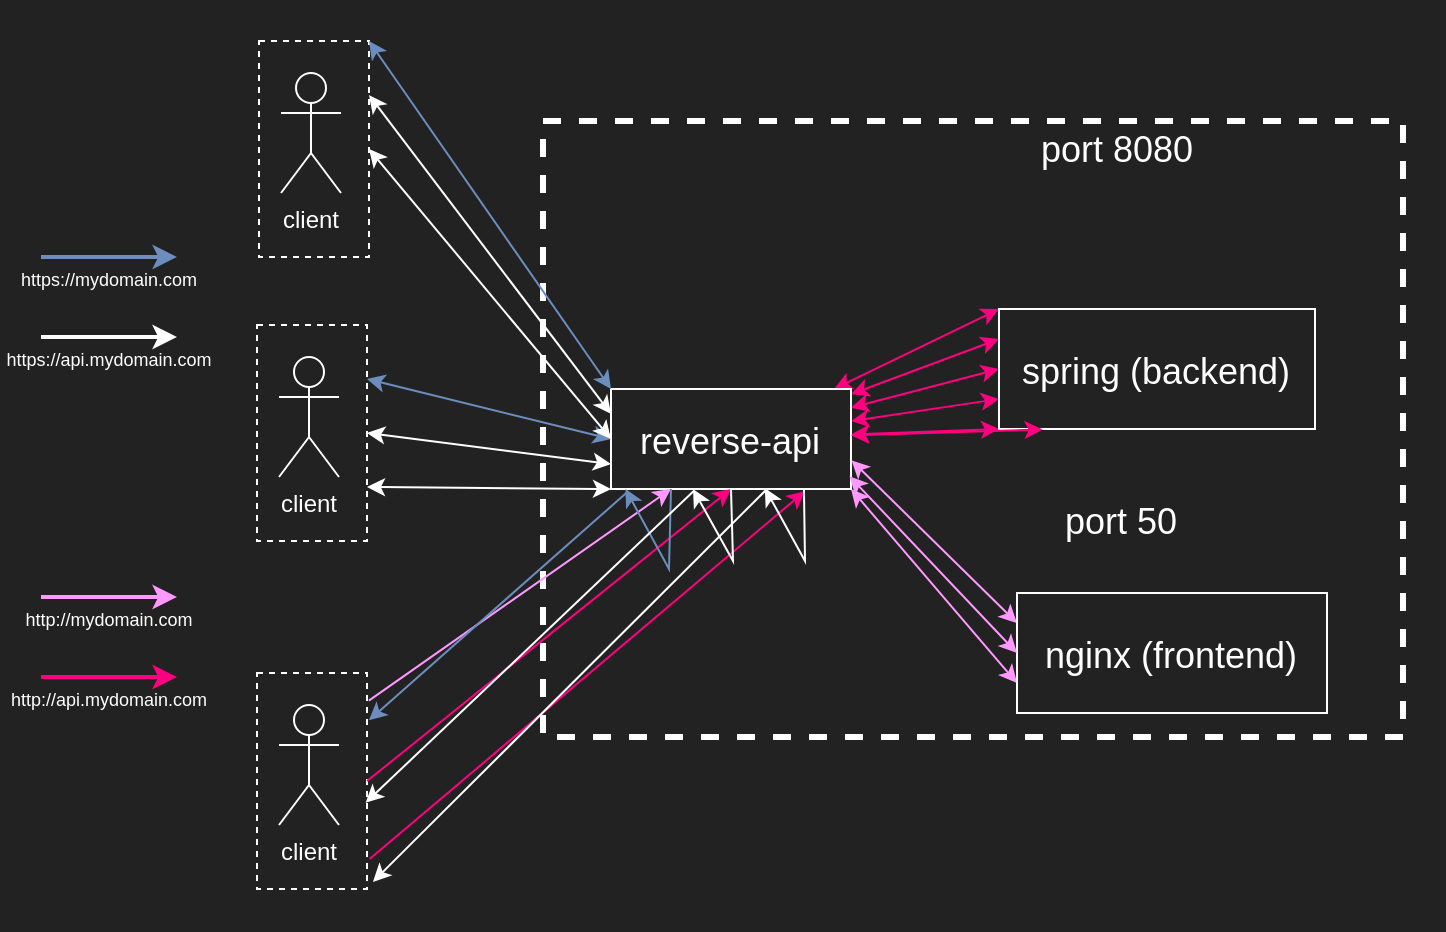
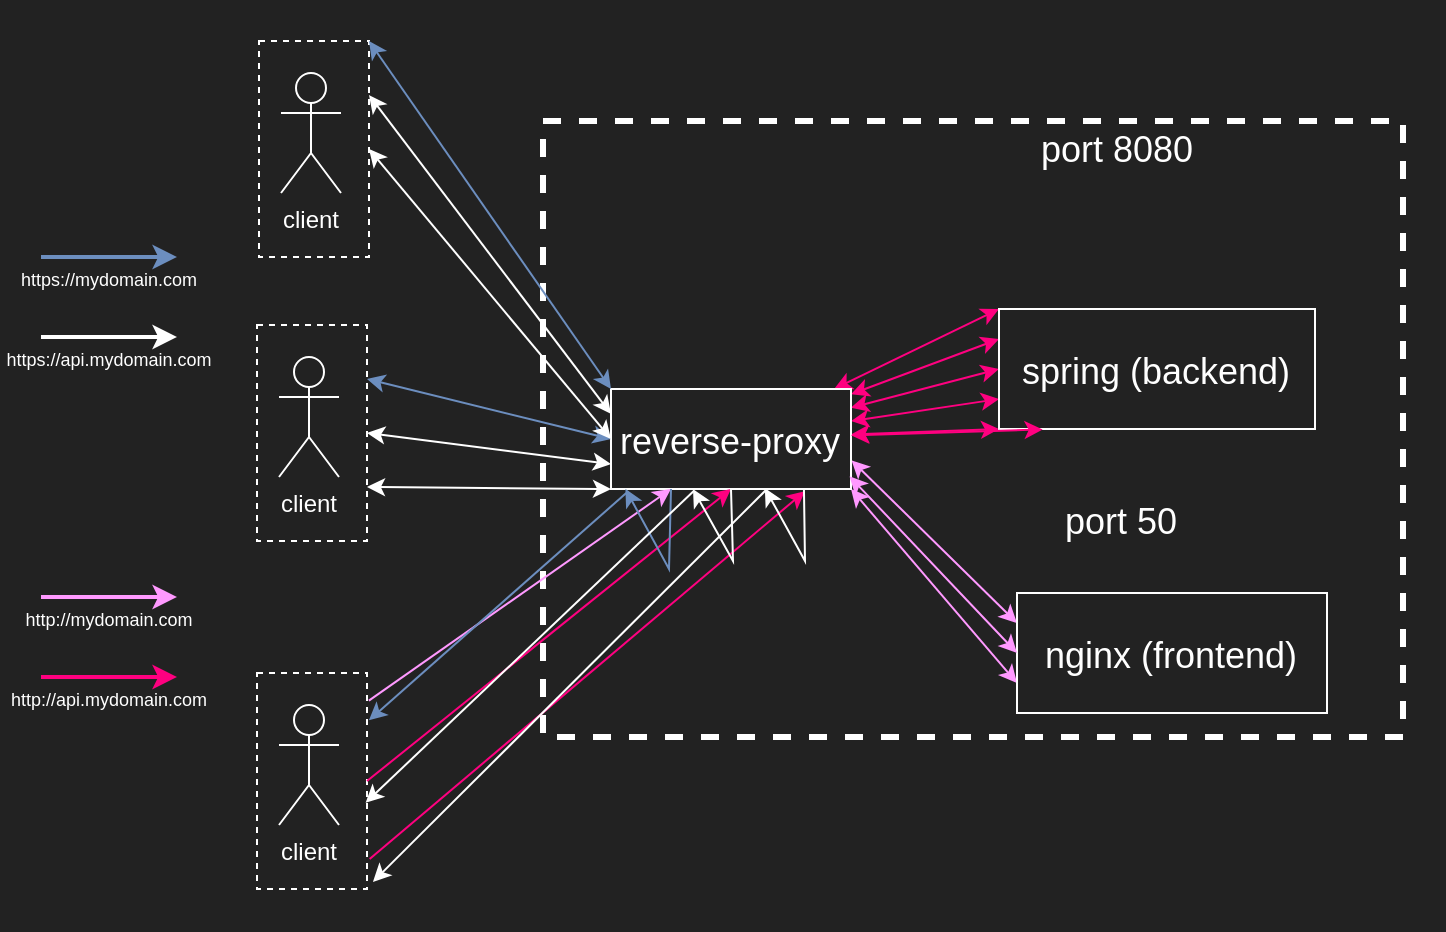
node "reverse-api": label "reverse-api" -> "reverse-proxy"
